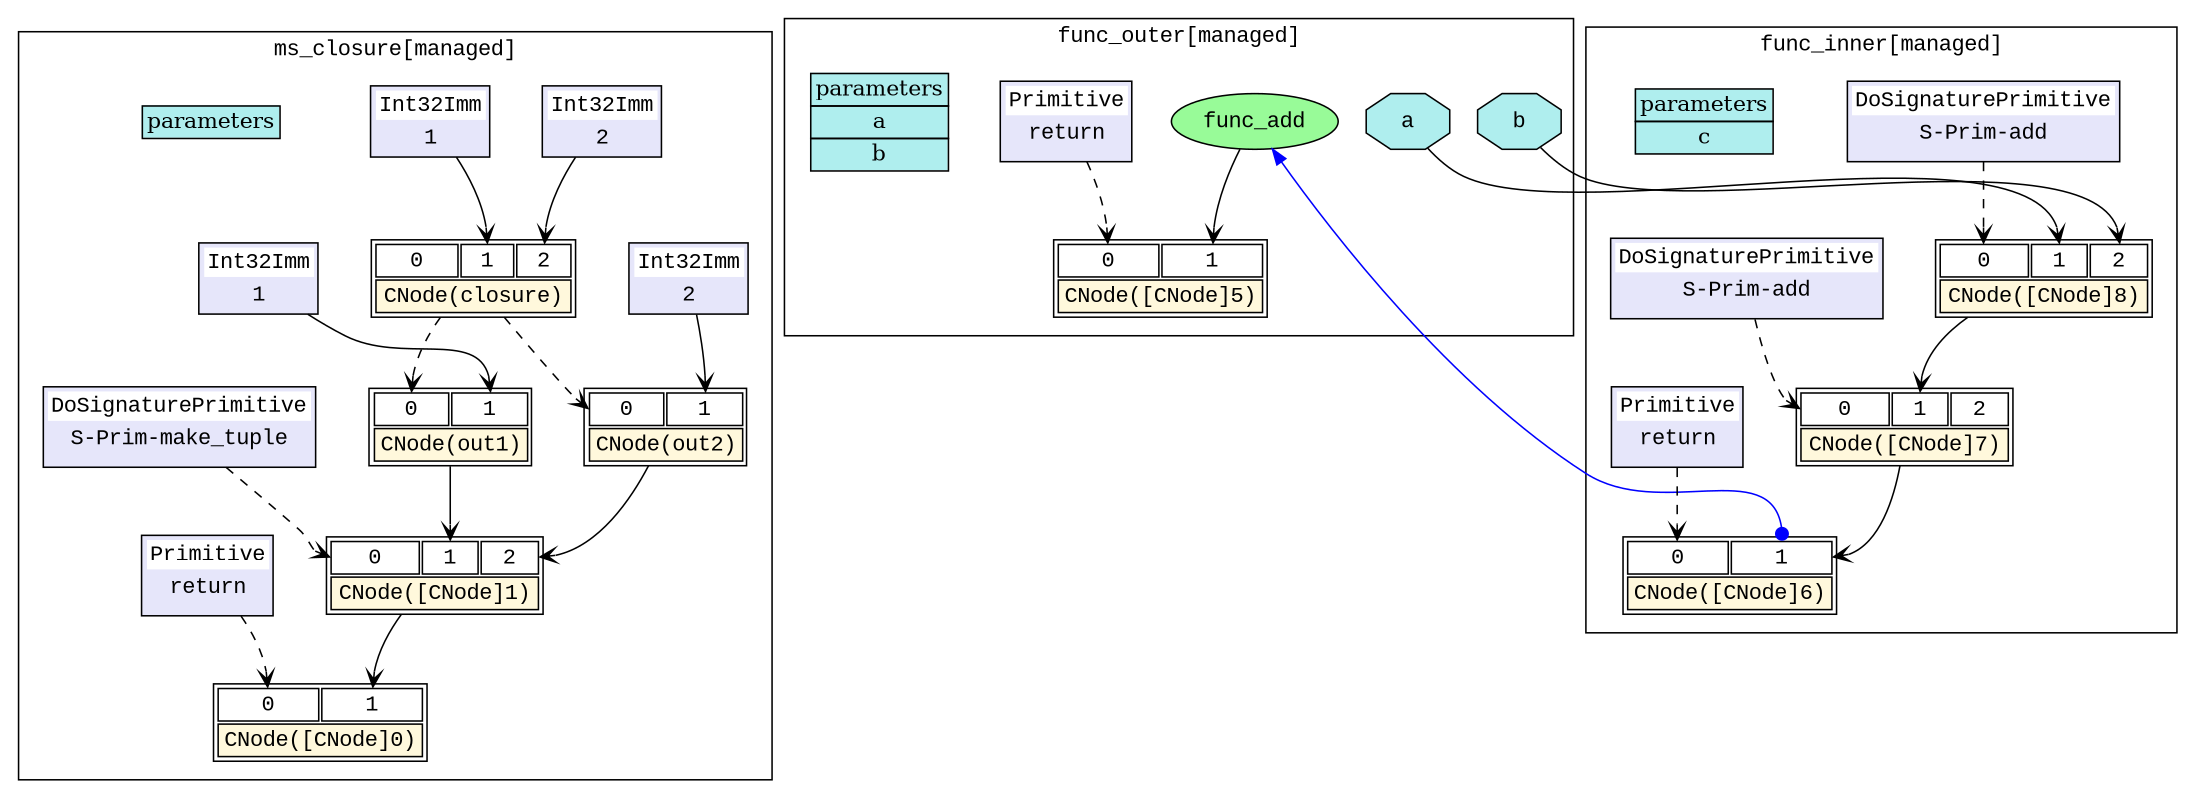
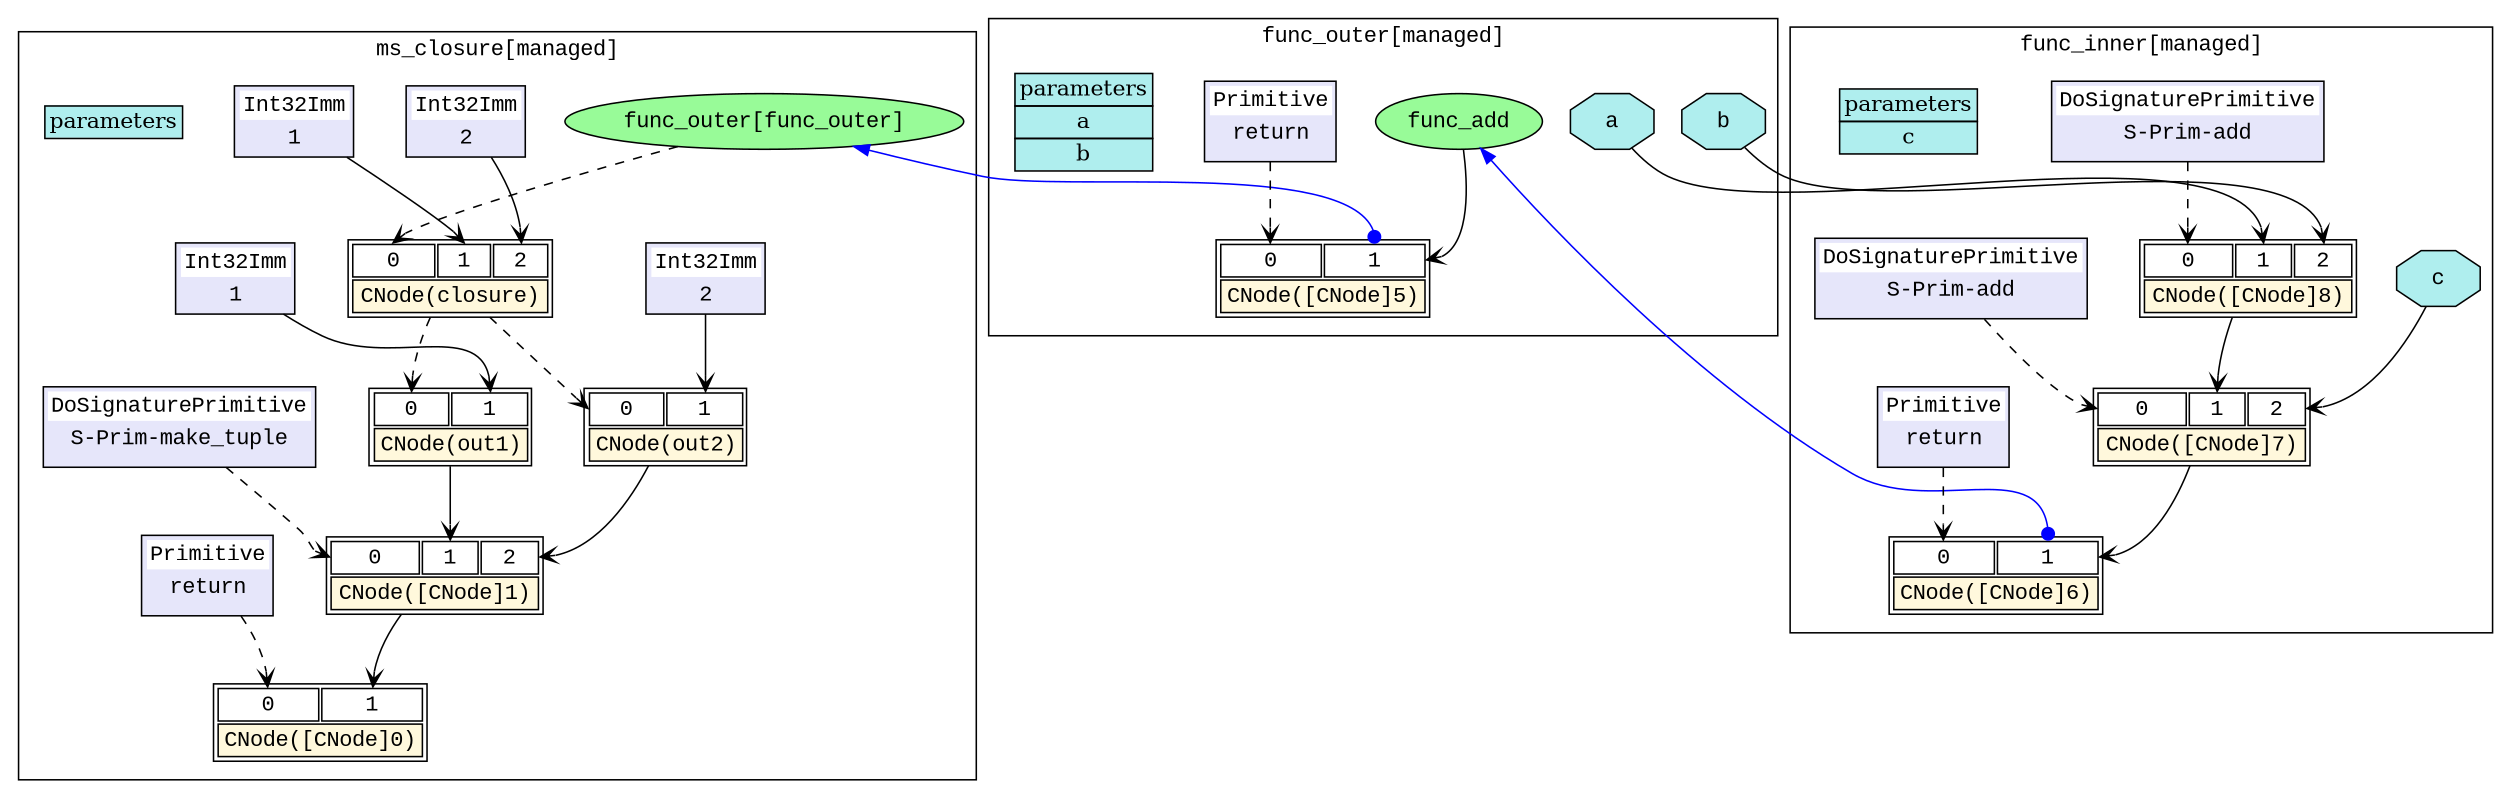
node "func_outer[func_outer]": added
node "c": added
